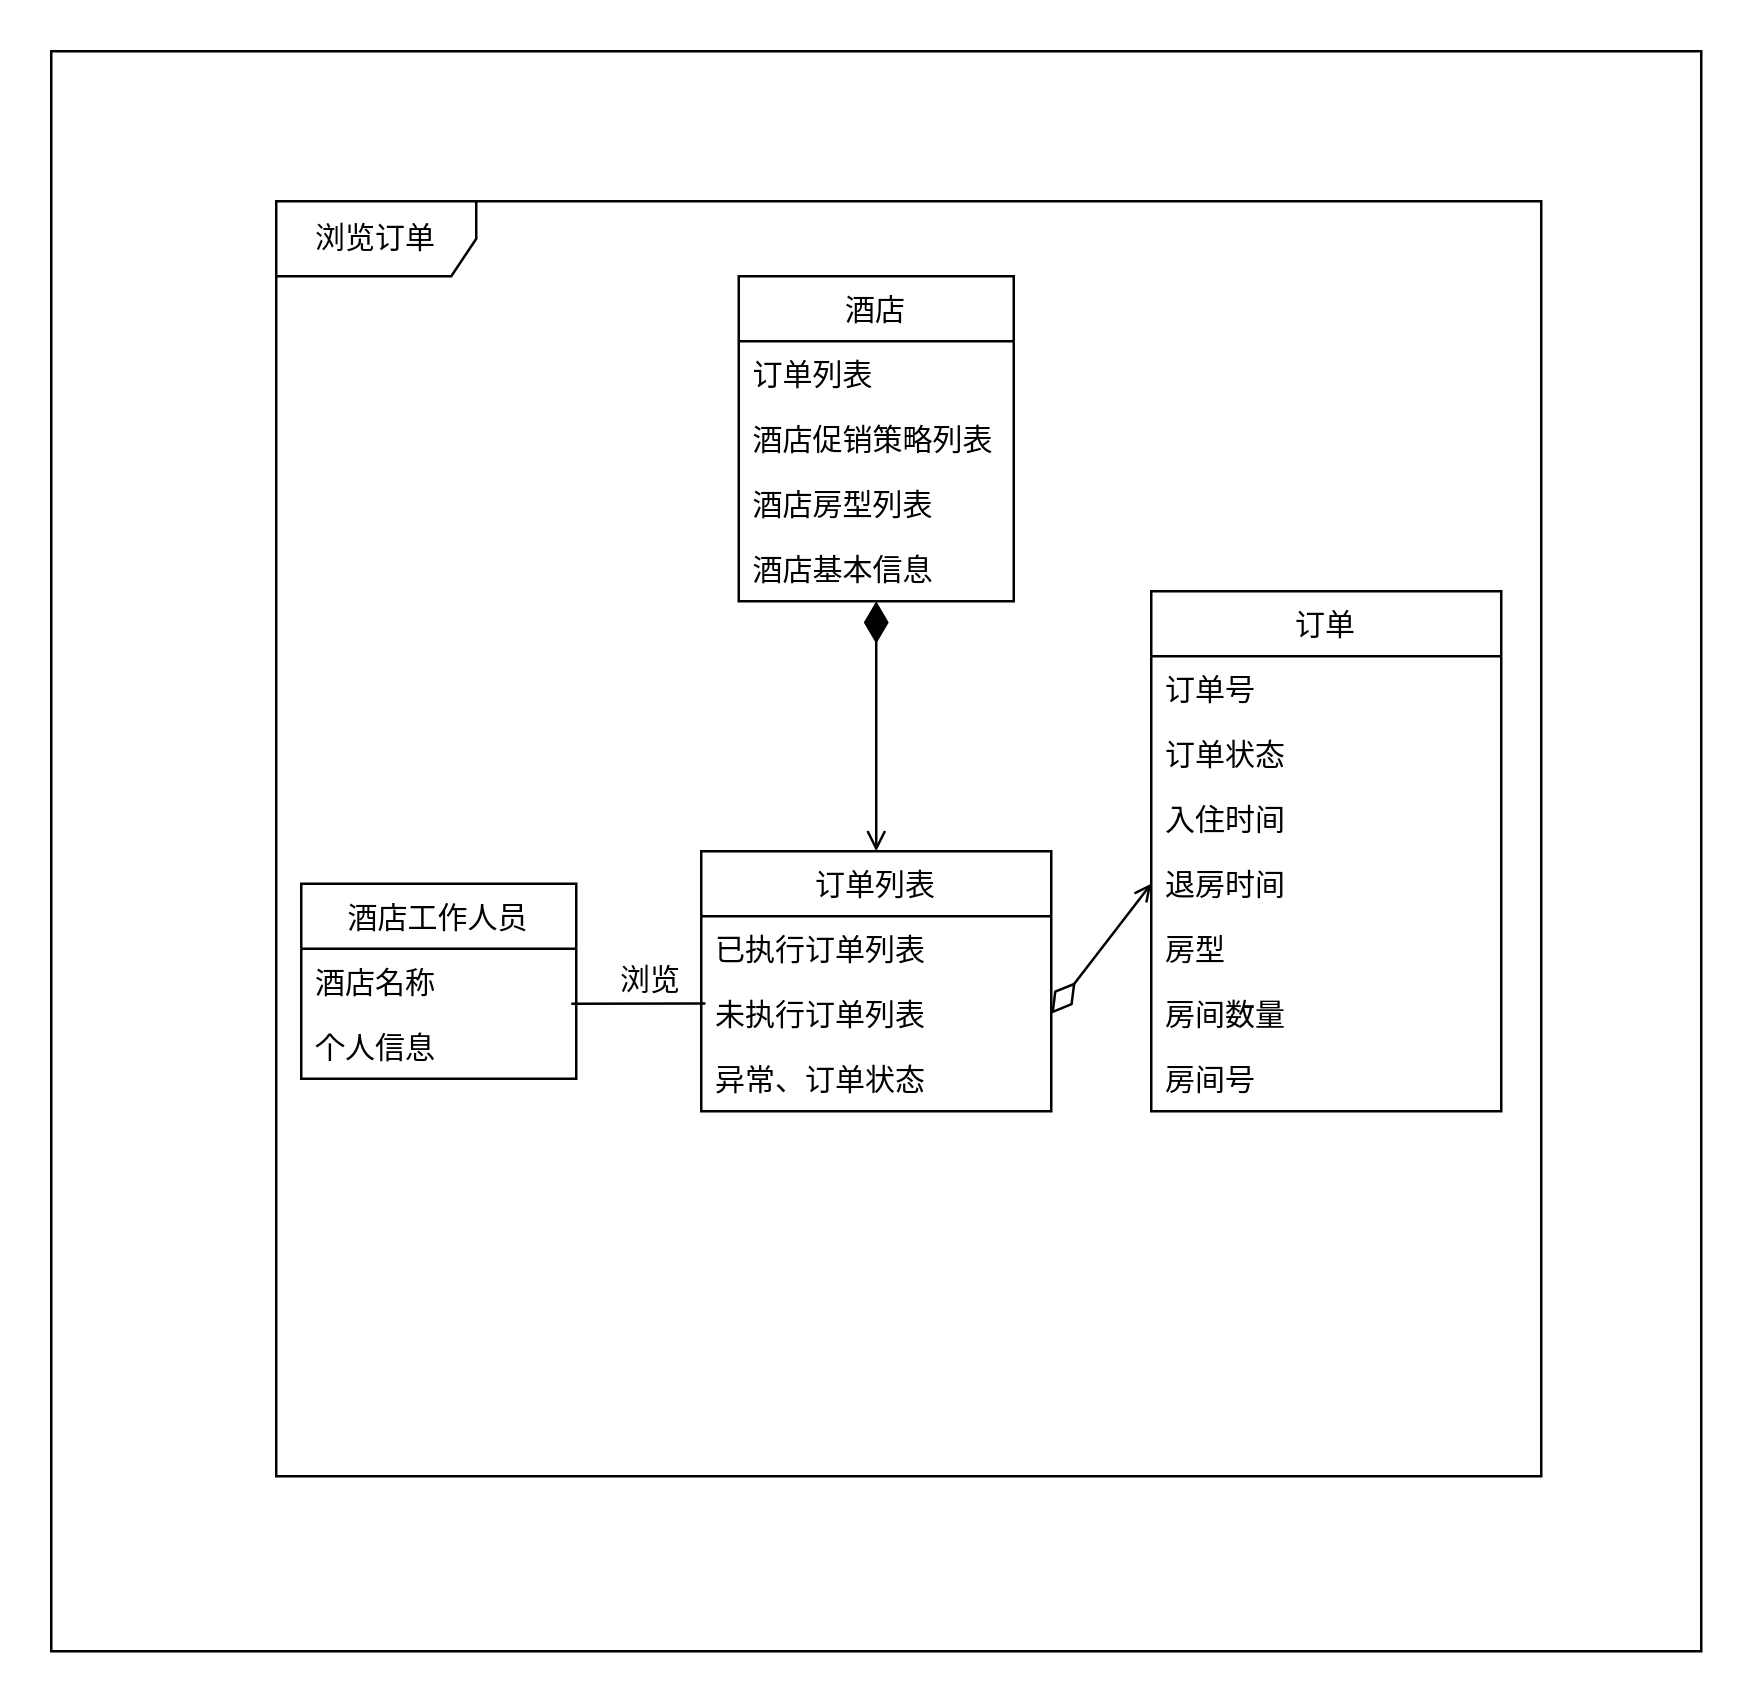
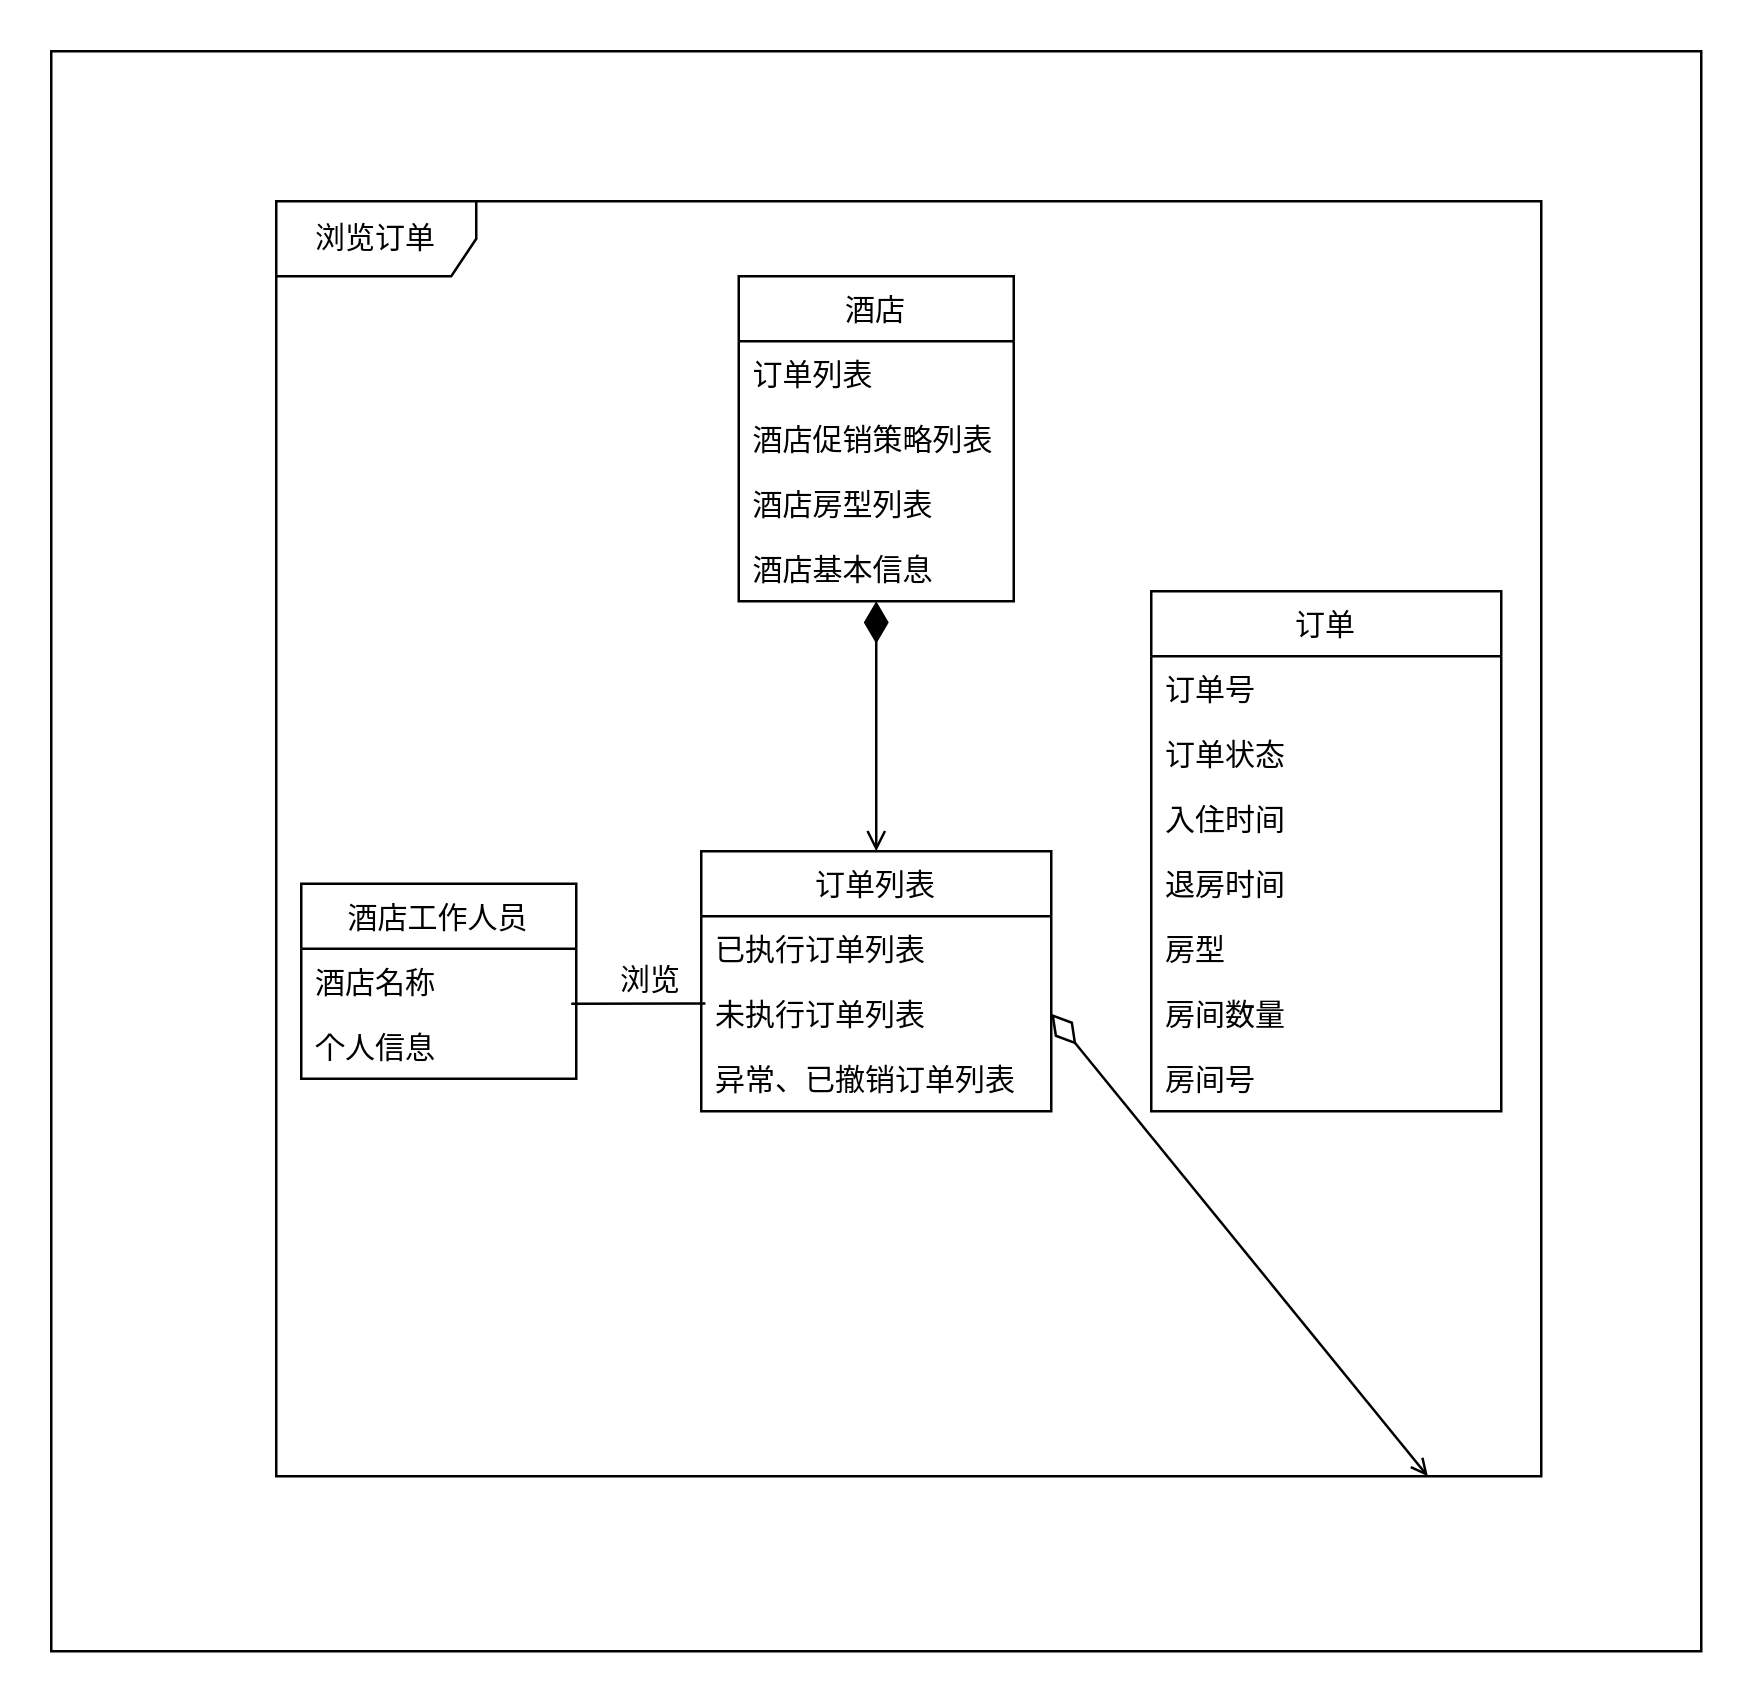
edge "退房时间" -- "未执行订单列表": now "浏览订单" -- "未执行订单列表"
node "异常、订单状态": label "异常、订单状态" -> "异常、已撤销订单列表"
